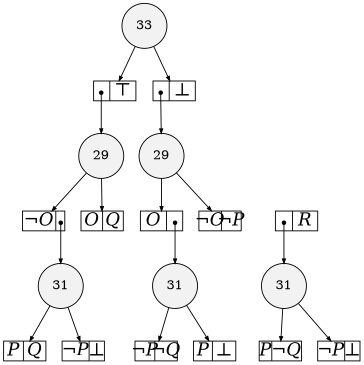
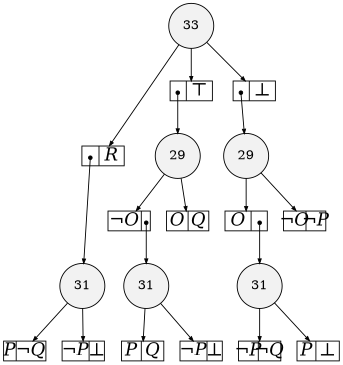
edge "33" -> "R": added
